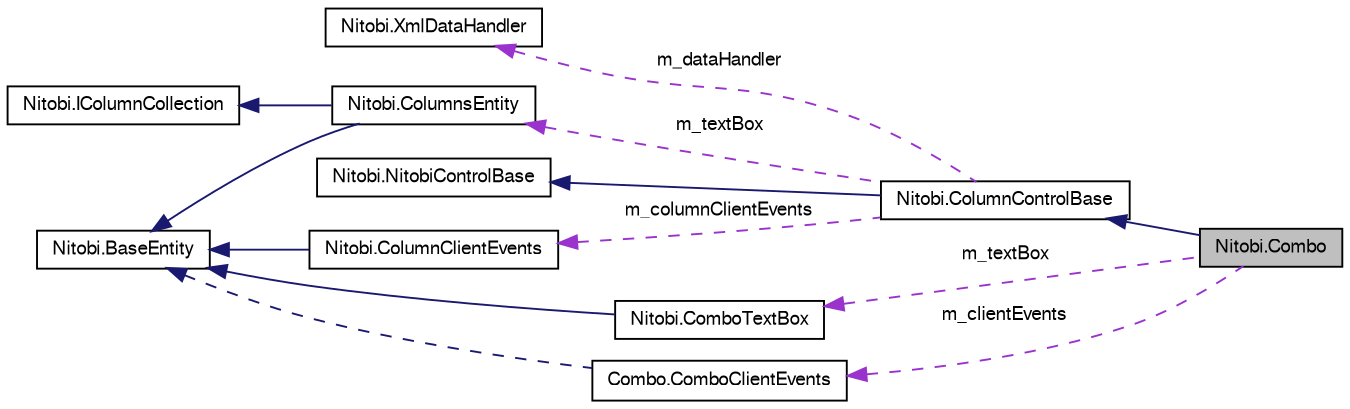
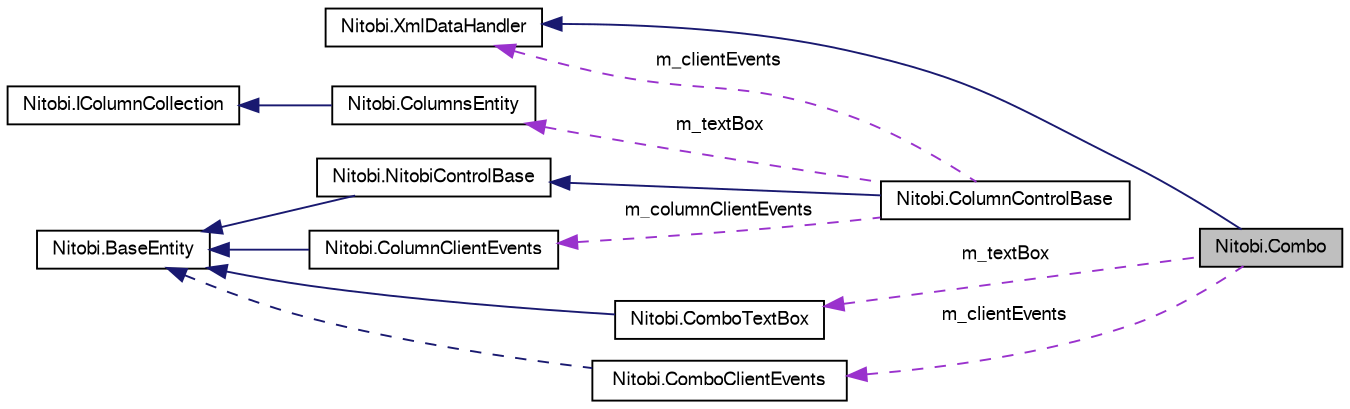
edge "Nitobi.ColumnControlBase" -> "Nitobi.XmlDataHandler": label "m_dataHandler" -> "m_clientEvents"
edge "Nitobi.ColumnsEntity" -> "Nitobi.BaseEntity": now "Nitobi.NitobiControlBase" -> "Nitobi.BaseEntity"
edge "Nitobi.Combo" -> "Nitobi.ColumnControlBase": now "Nitobi.Combo" -> "Nitobi.XmlDataHandler"
node "Combo.ComboClientEvents": label "Combo.ComboClientEvents" -> "Nitobi.ComboClientEvents"
